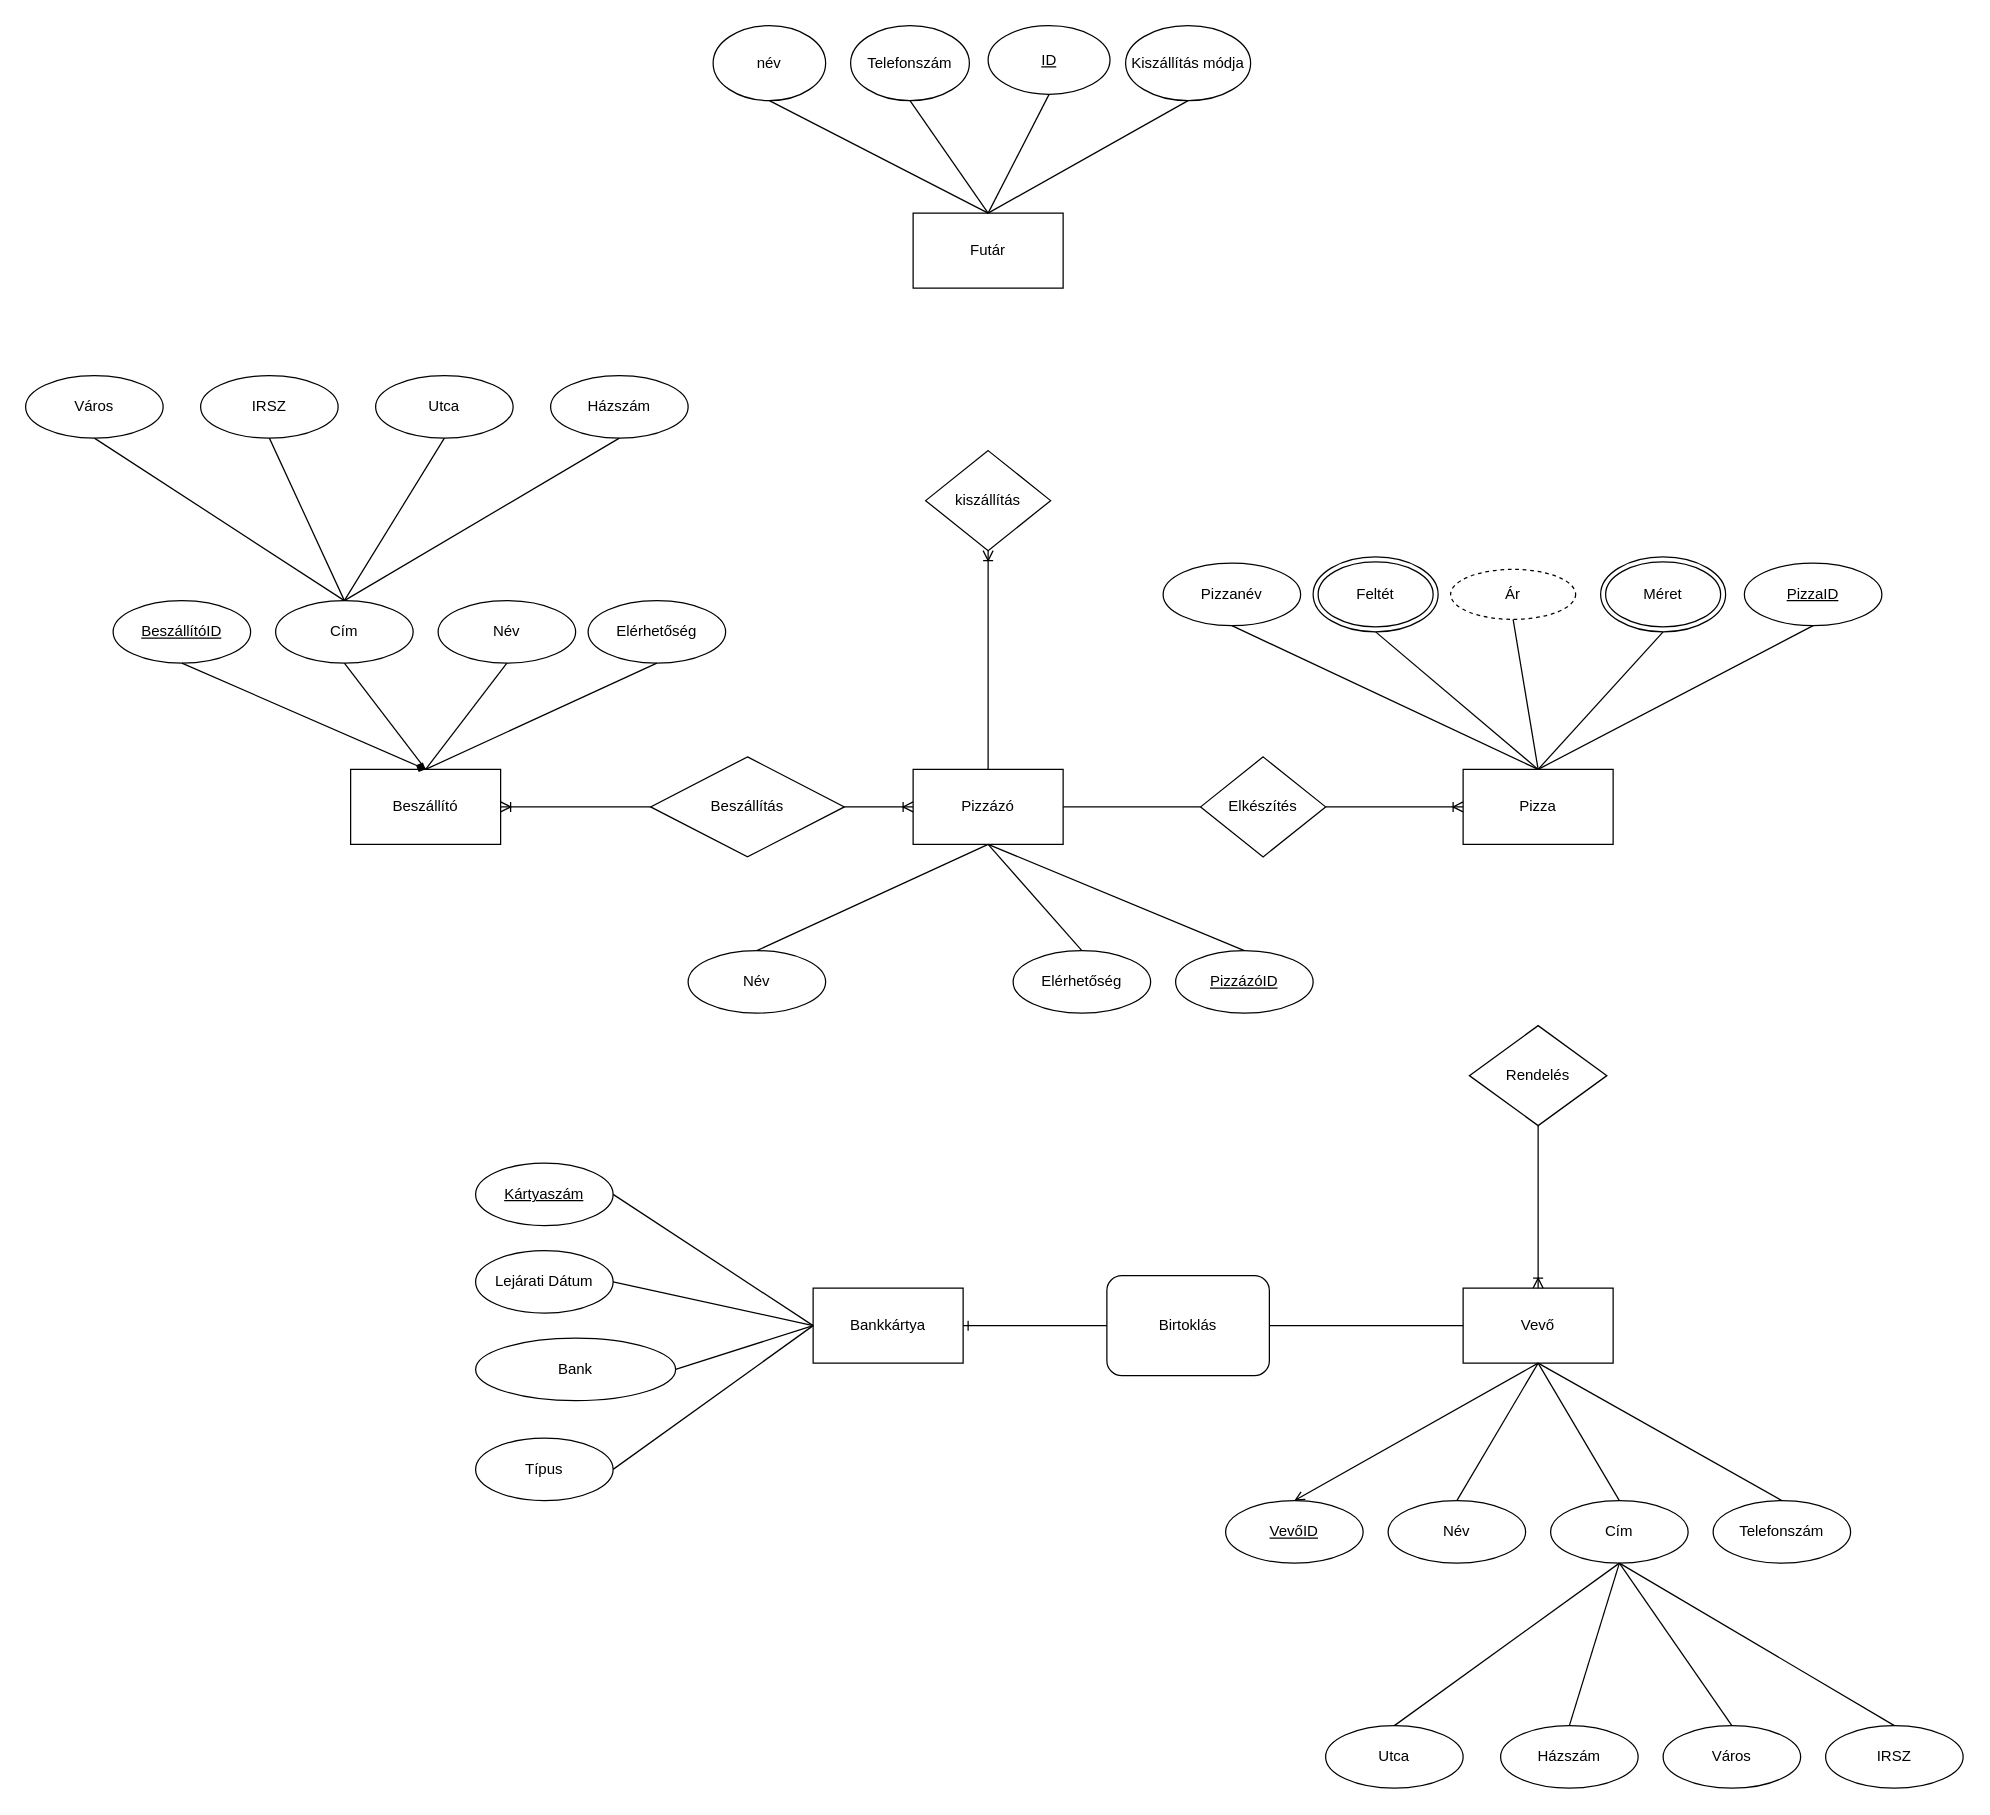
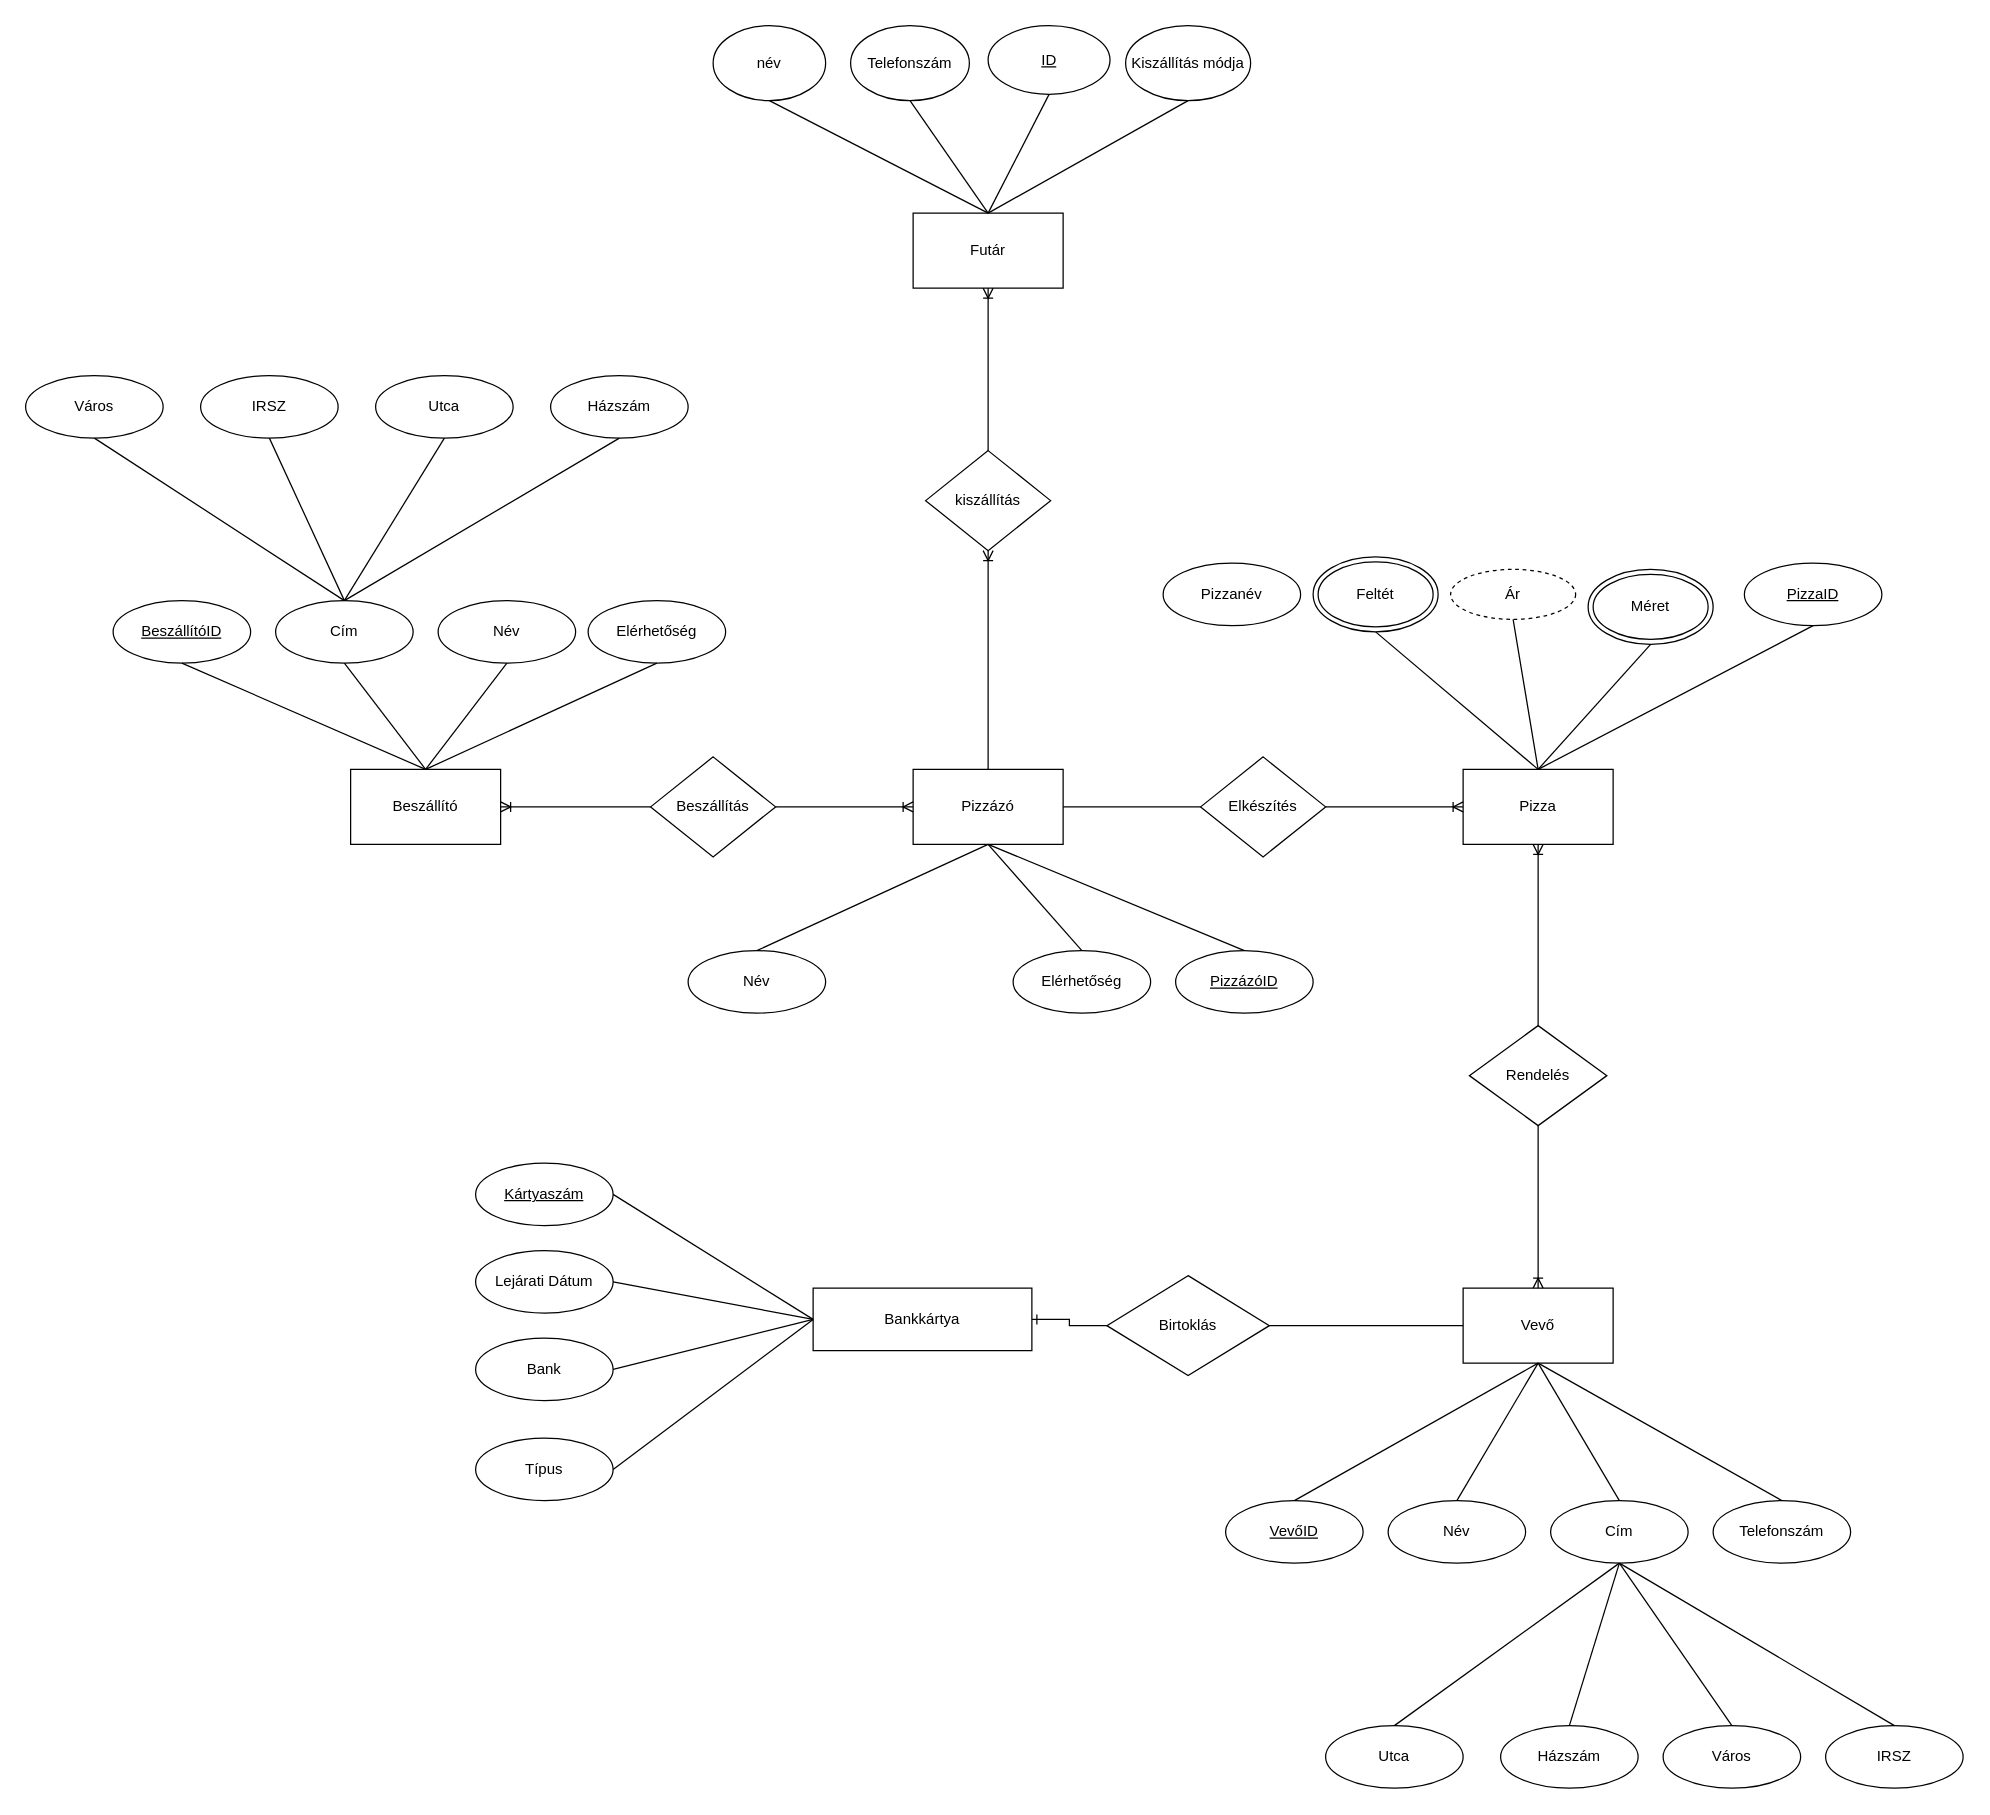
edge "kiszállítás" -> "Futár": added
node "Méret": moved (1663, 594) -> (1651, 607)
edge "Pizzanév" -- "Pizza": removed
edge "BeszállítóID" -> "Beszállító": arrowhead diamond -> none
node "Beszállítás": size 194x100 -> 125x100
edge "Rendelés" -> "Pizza": added
node "Bankkártya": size 150x75 -> 219x63
node "Birtoklás": shape rounded rectangle -> diamond
node "Bank": size 200x63 -> 138x63
edge "Vevő" -> "VevőID": arrowhead open -> none
